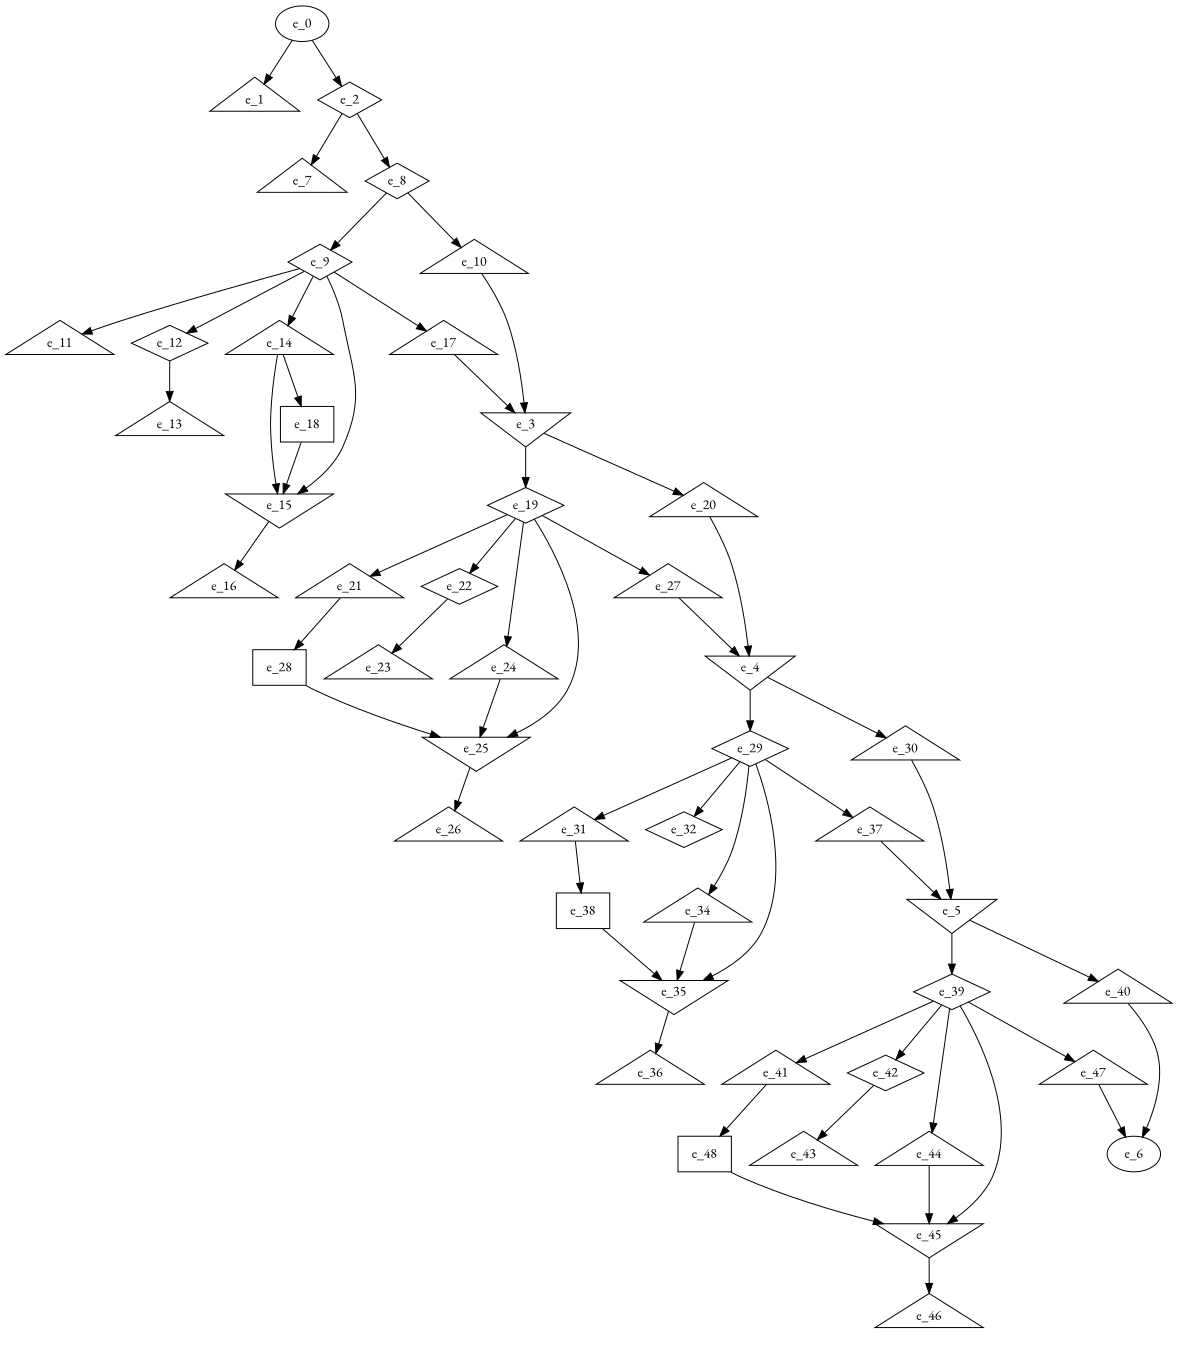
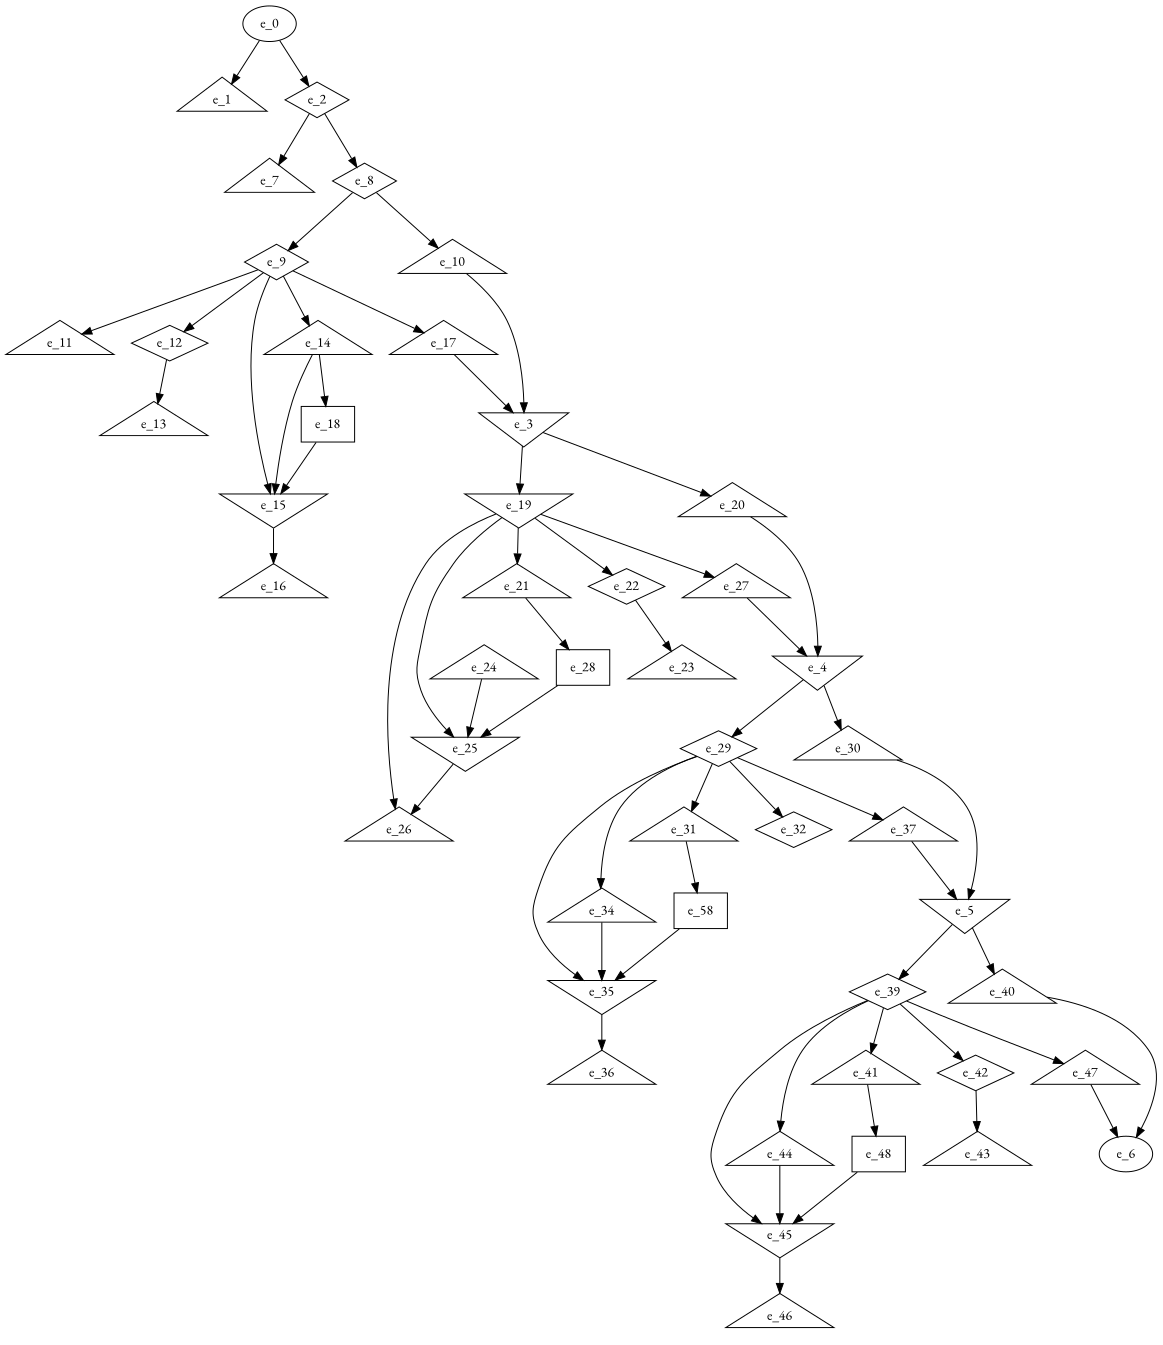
node "e_19": shape diamond -> invtriangle
edge "e_19" -> "e_24": now "e_19" -> "e_26"
node "e_38": label "e_38" -> "e_58"
